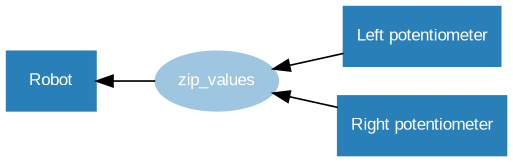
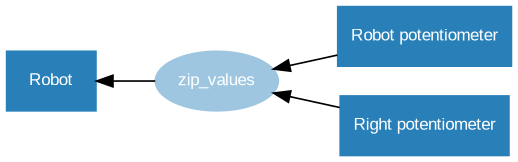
node "Left potentiometer": label "Left potentiometer" -> "Robot potentiometer"
